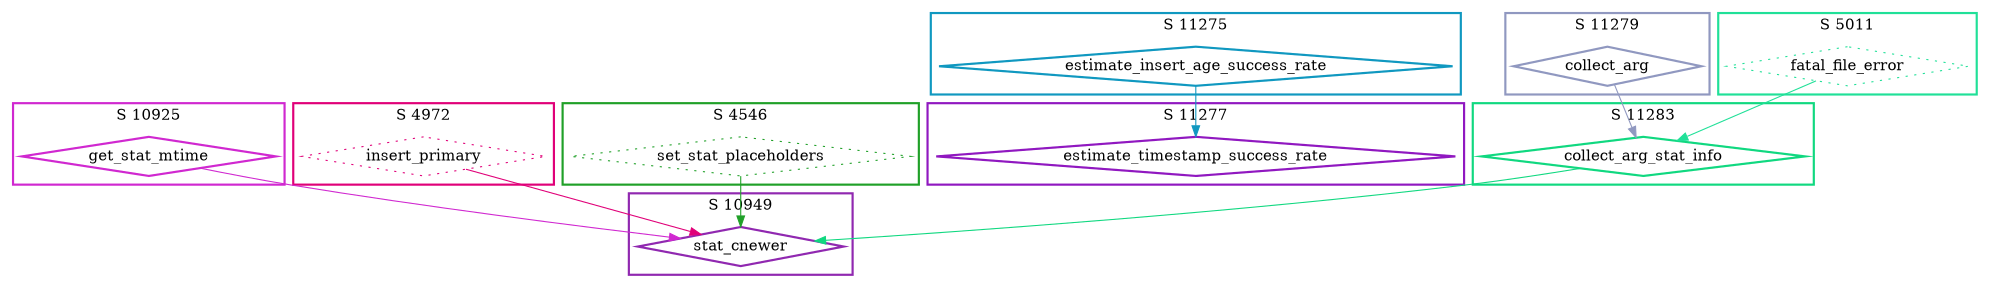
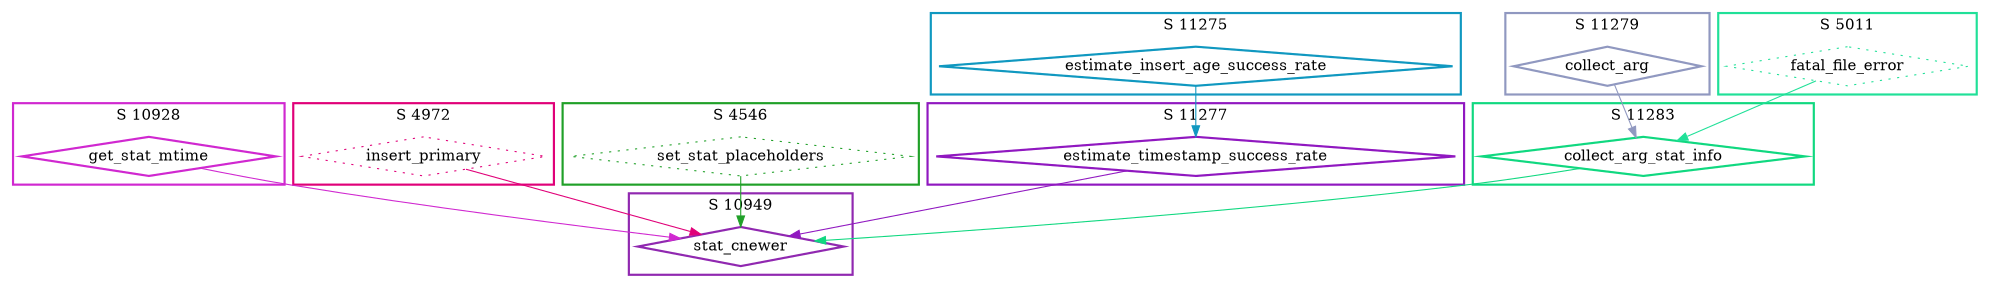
cluster "S 10925": label "S 10925" -> "S 10928"
edge "estimate_timestamp_success_rate" -> "stat_cnewer": added
